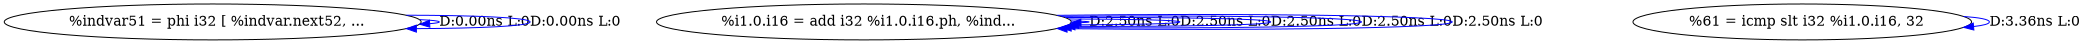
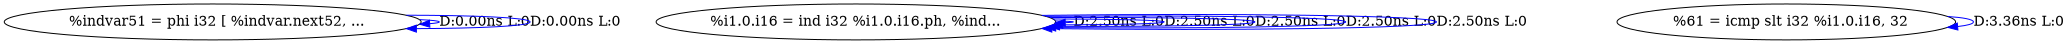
node "%i1.0.i16 = add i32 %i1.0.i16.ph, %ind...": label "%i1.0.i16 = add i32 %i1.0.i16.ph, %ind..." -> "%i1.0.i16 = ind i32 %i1.0.i16.ph, %ind..."
